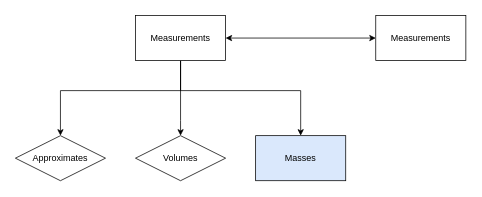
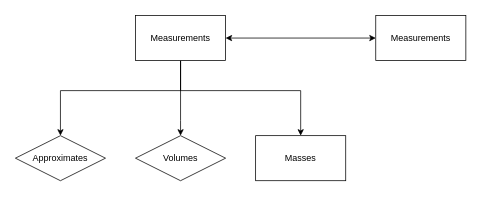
node "Masses": fillcolor #dae8fc -> #ffffff
